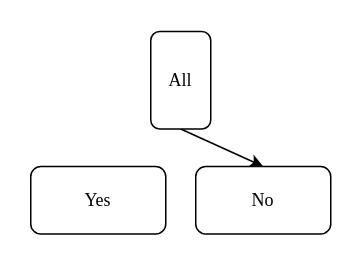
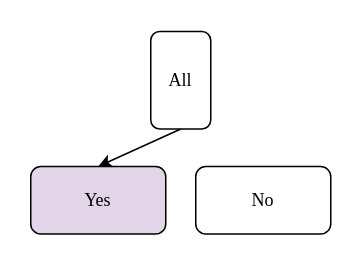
edge "All" -> "Yes": added
edge "All" -> "No": removed
node "Yes": fillcolor #ffffff -> #e1d5e7
